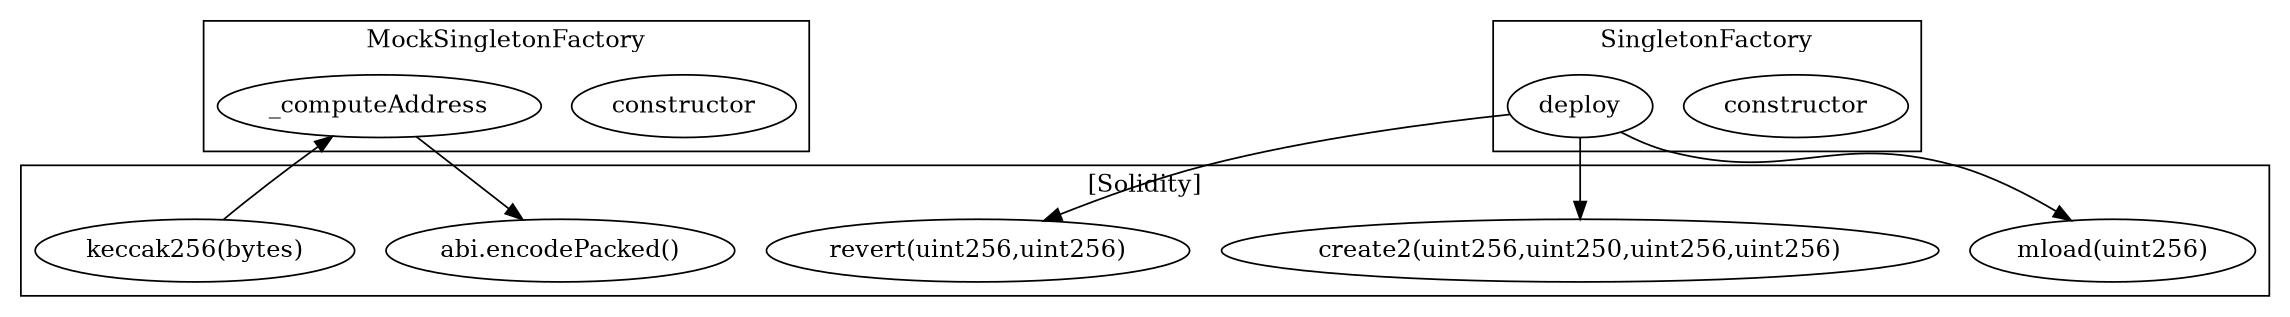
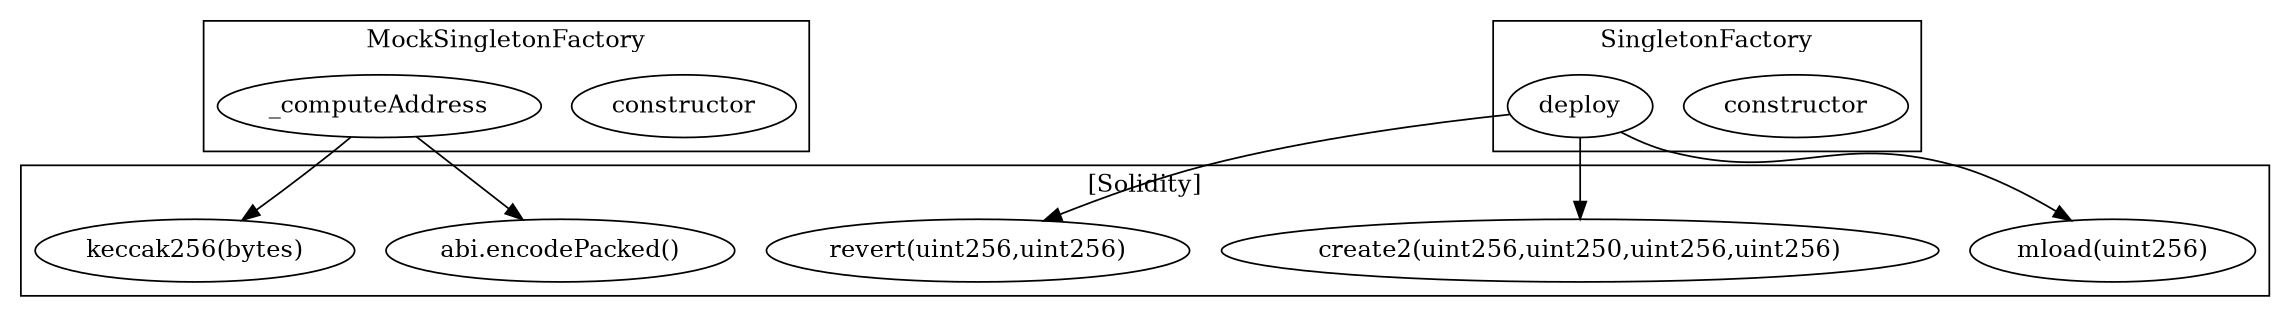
edge "keccak256(bytes)" -> "_computeAddress": reversed
